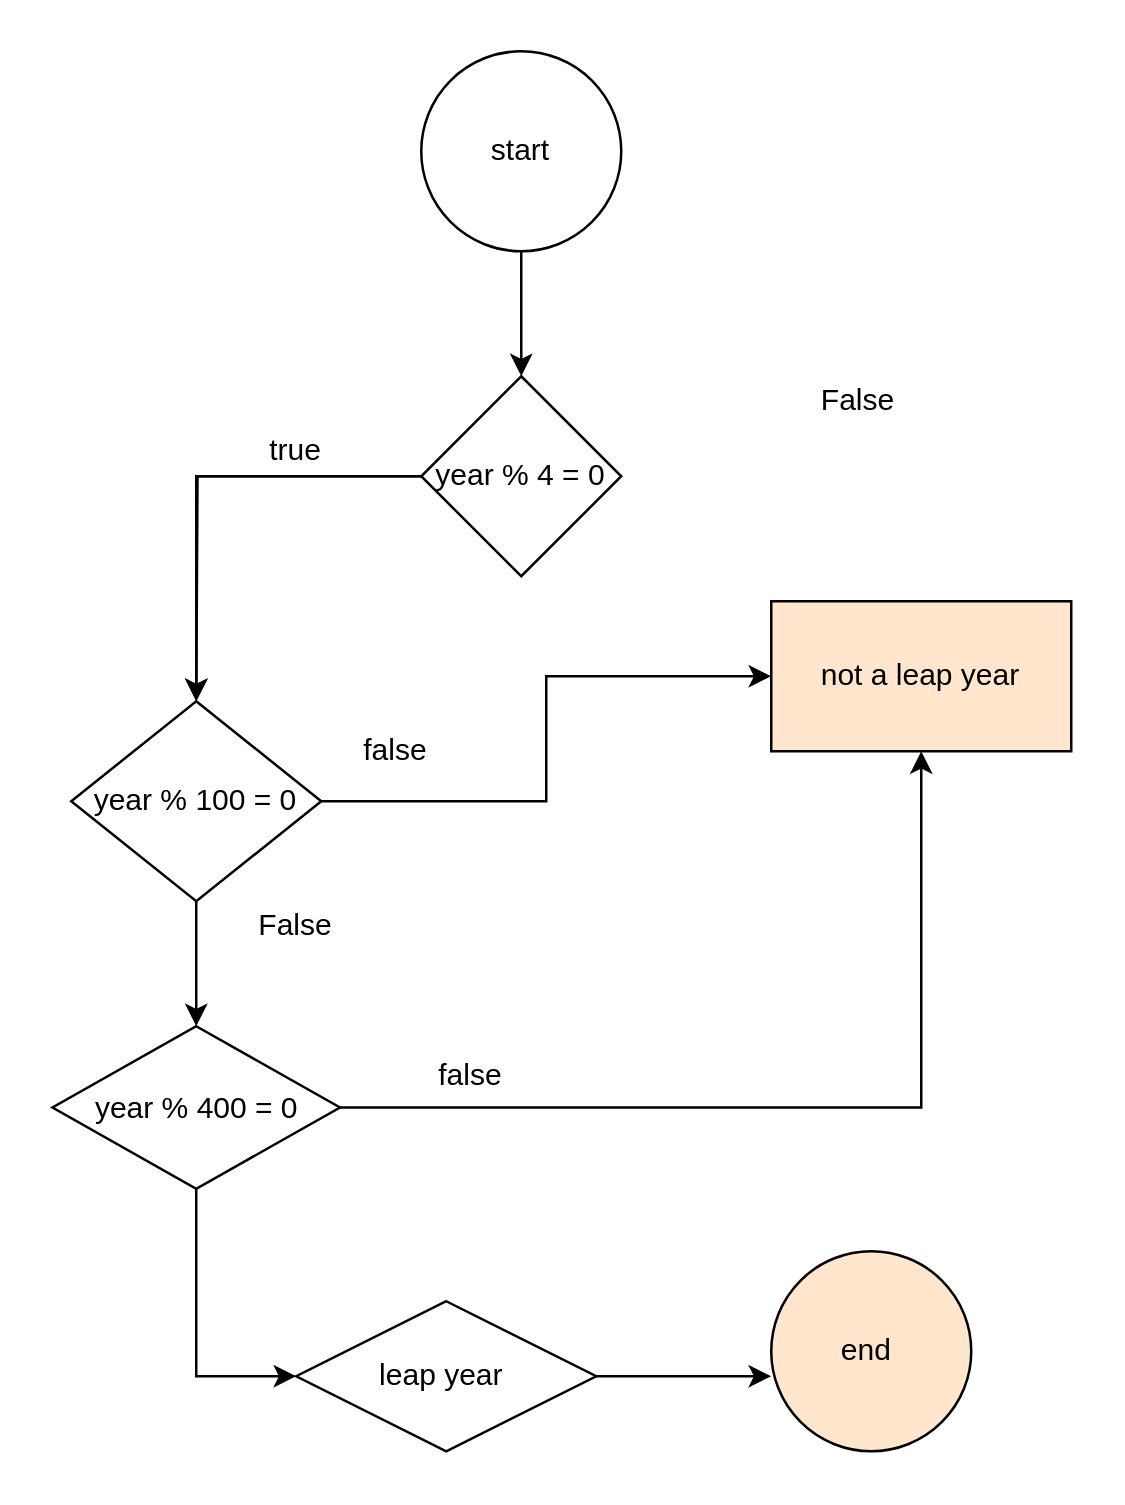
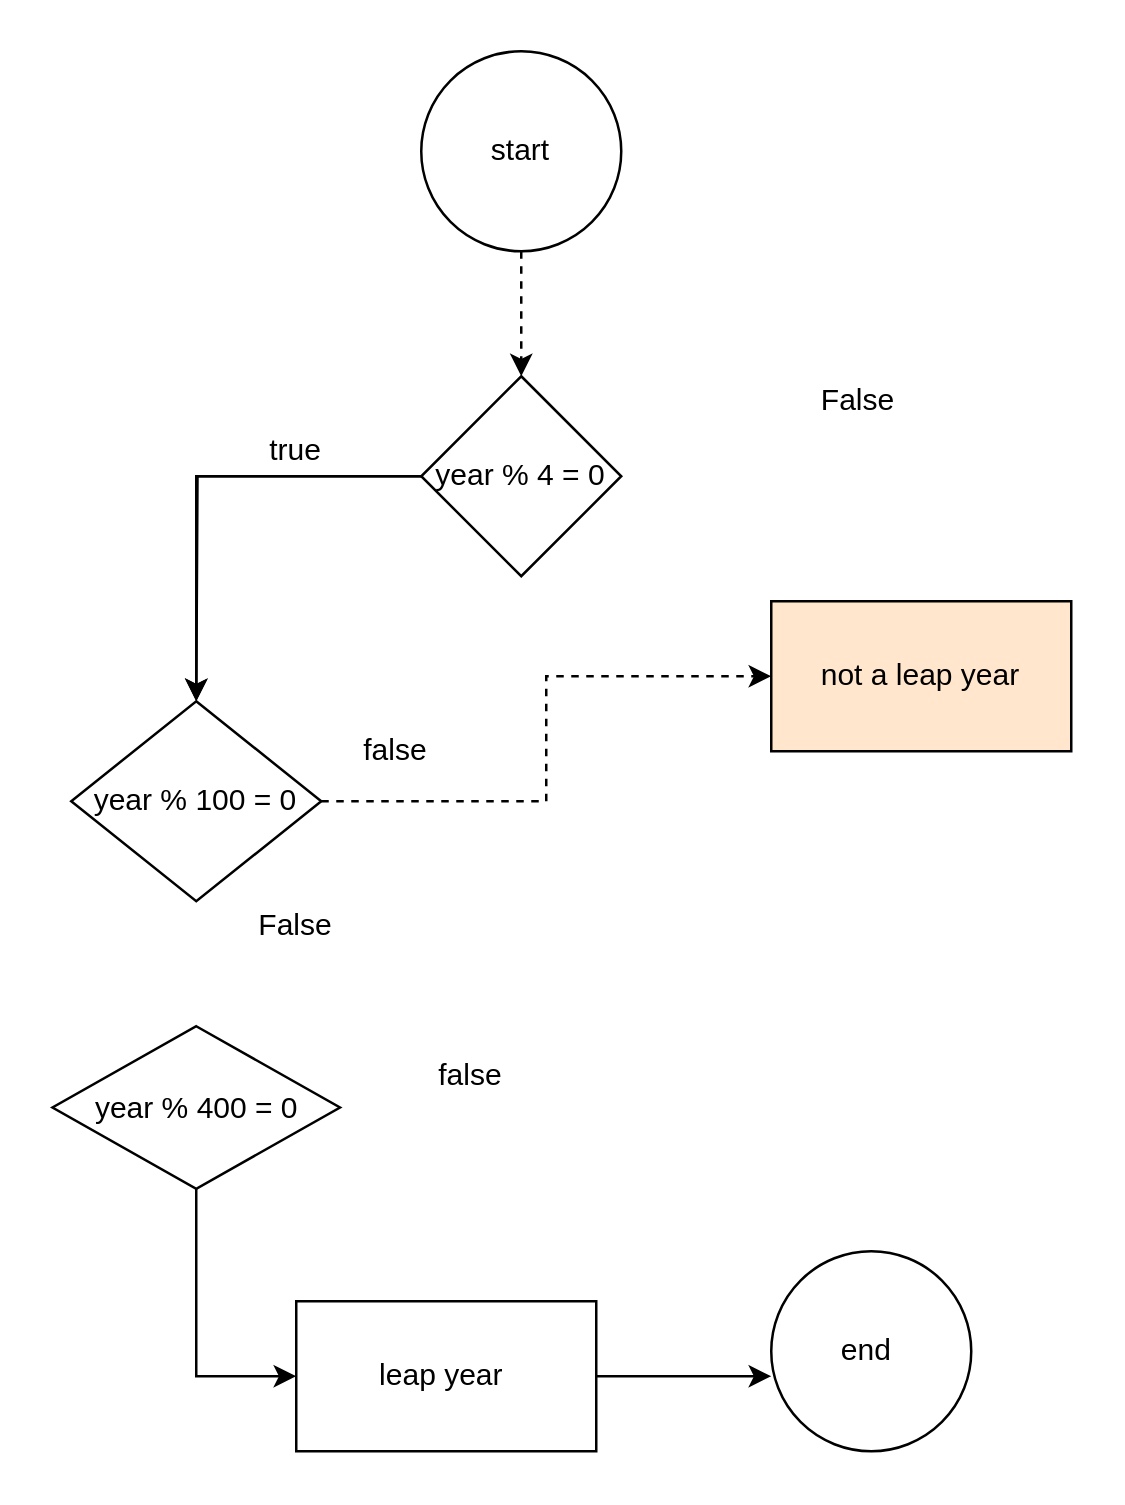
edge "start" -> "year % 4 = 0": style solid -> dashed
edge "year % 100 = 0" -> "not a leap year": style solid -> dashed
edge "year % 100 = 0" -> "year % 400 = 0": removed
edge "year % 400 = 0" -> "not a leap year": removed
node "end": fillcolor #ffe6cc -> #ffffff
node "leap year": shape diamond -> rectangle
